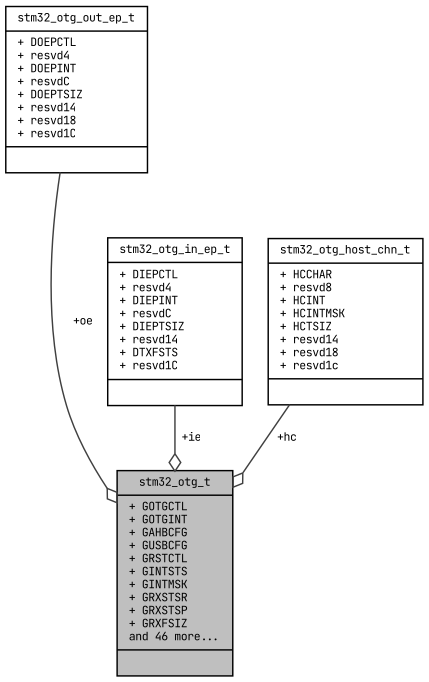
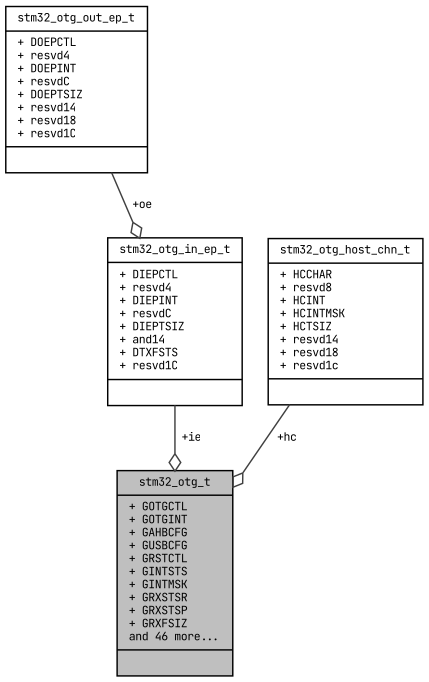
edge "stm32_otg_out_ep_t" -> "stm32_otg_t": now "stm32_otg_out_ep_t" -> "stm32_otg_in_ep_t"
node "stm32_otg_in_ep_t": text "+ resvd14" -> "+ and14"
